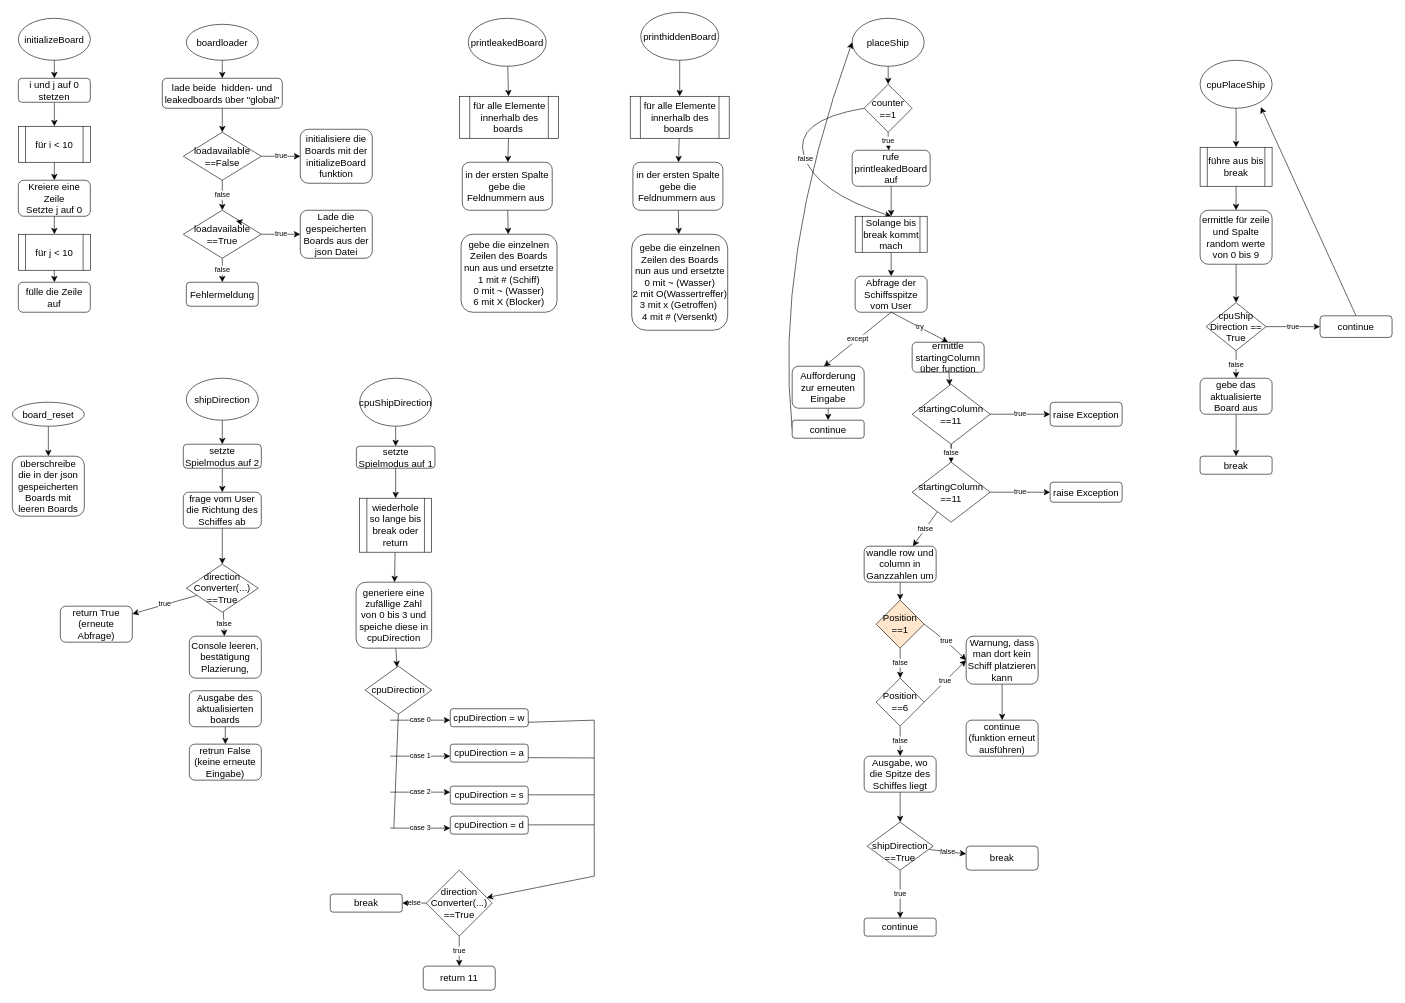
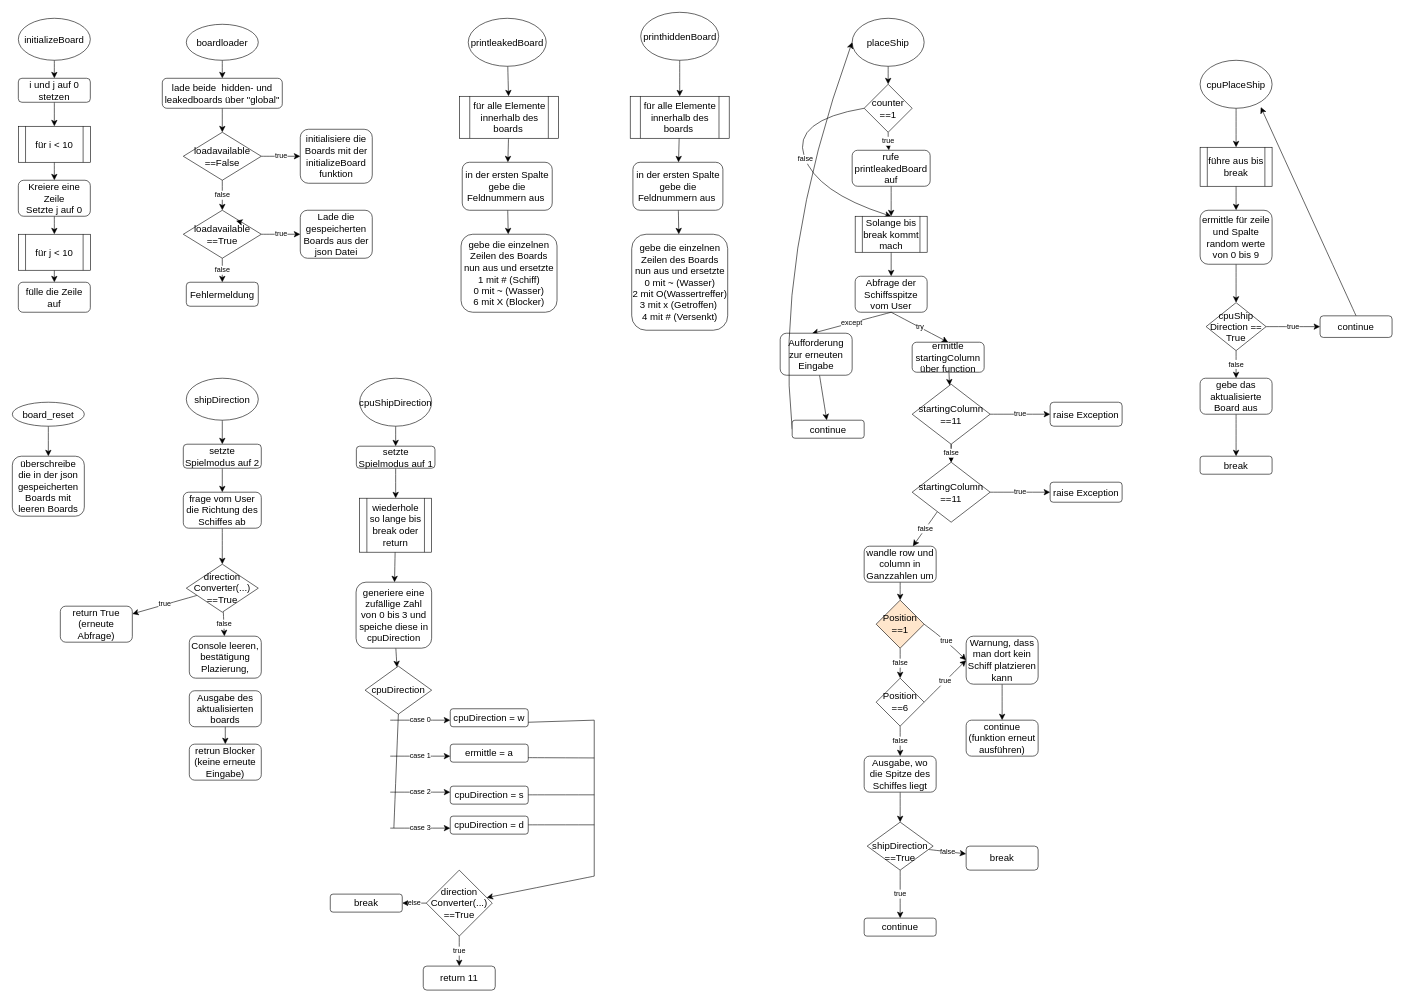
node "Aufforderung zur erneuten Eingabe": moved (828, 387) -> (816, 354)
node "cpuDirection = a": label "cpuDirection = a" -> "ermittle = a"
node "retrun False (keine erneute Eingabe)": label "retrun False (keine erneute Eingabe)" -> "retrun Blocker (keine erneute Eingabe)"
